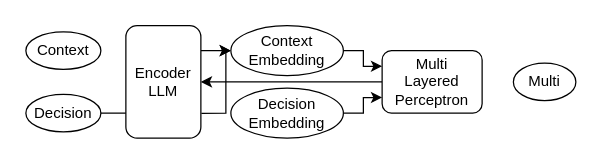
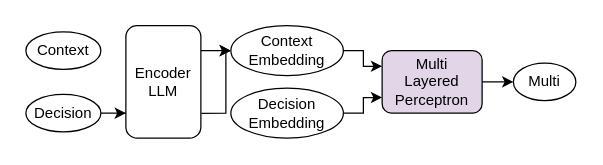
edge "Multi Layered Perceptron" -> "Encoder LLM": now "Multi Layered Perceptron" -> "Multi"
node "Multi Layered Perceptron": fillcolor #ffffff -> #e1d5e7
edge "Encoder LLM" -- "Decision": arrowhead none -> classic
